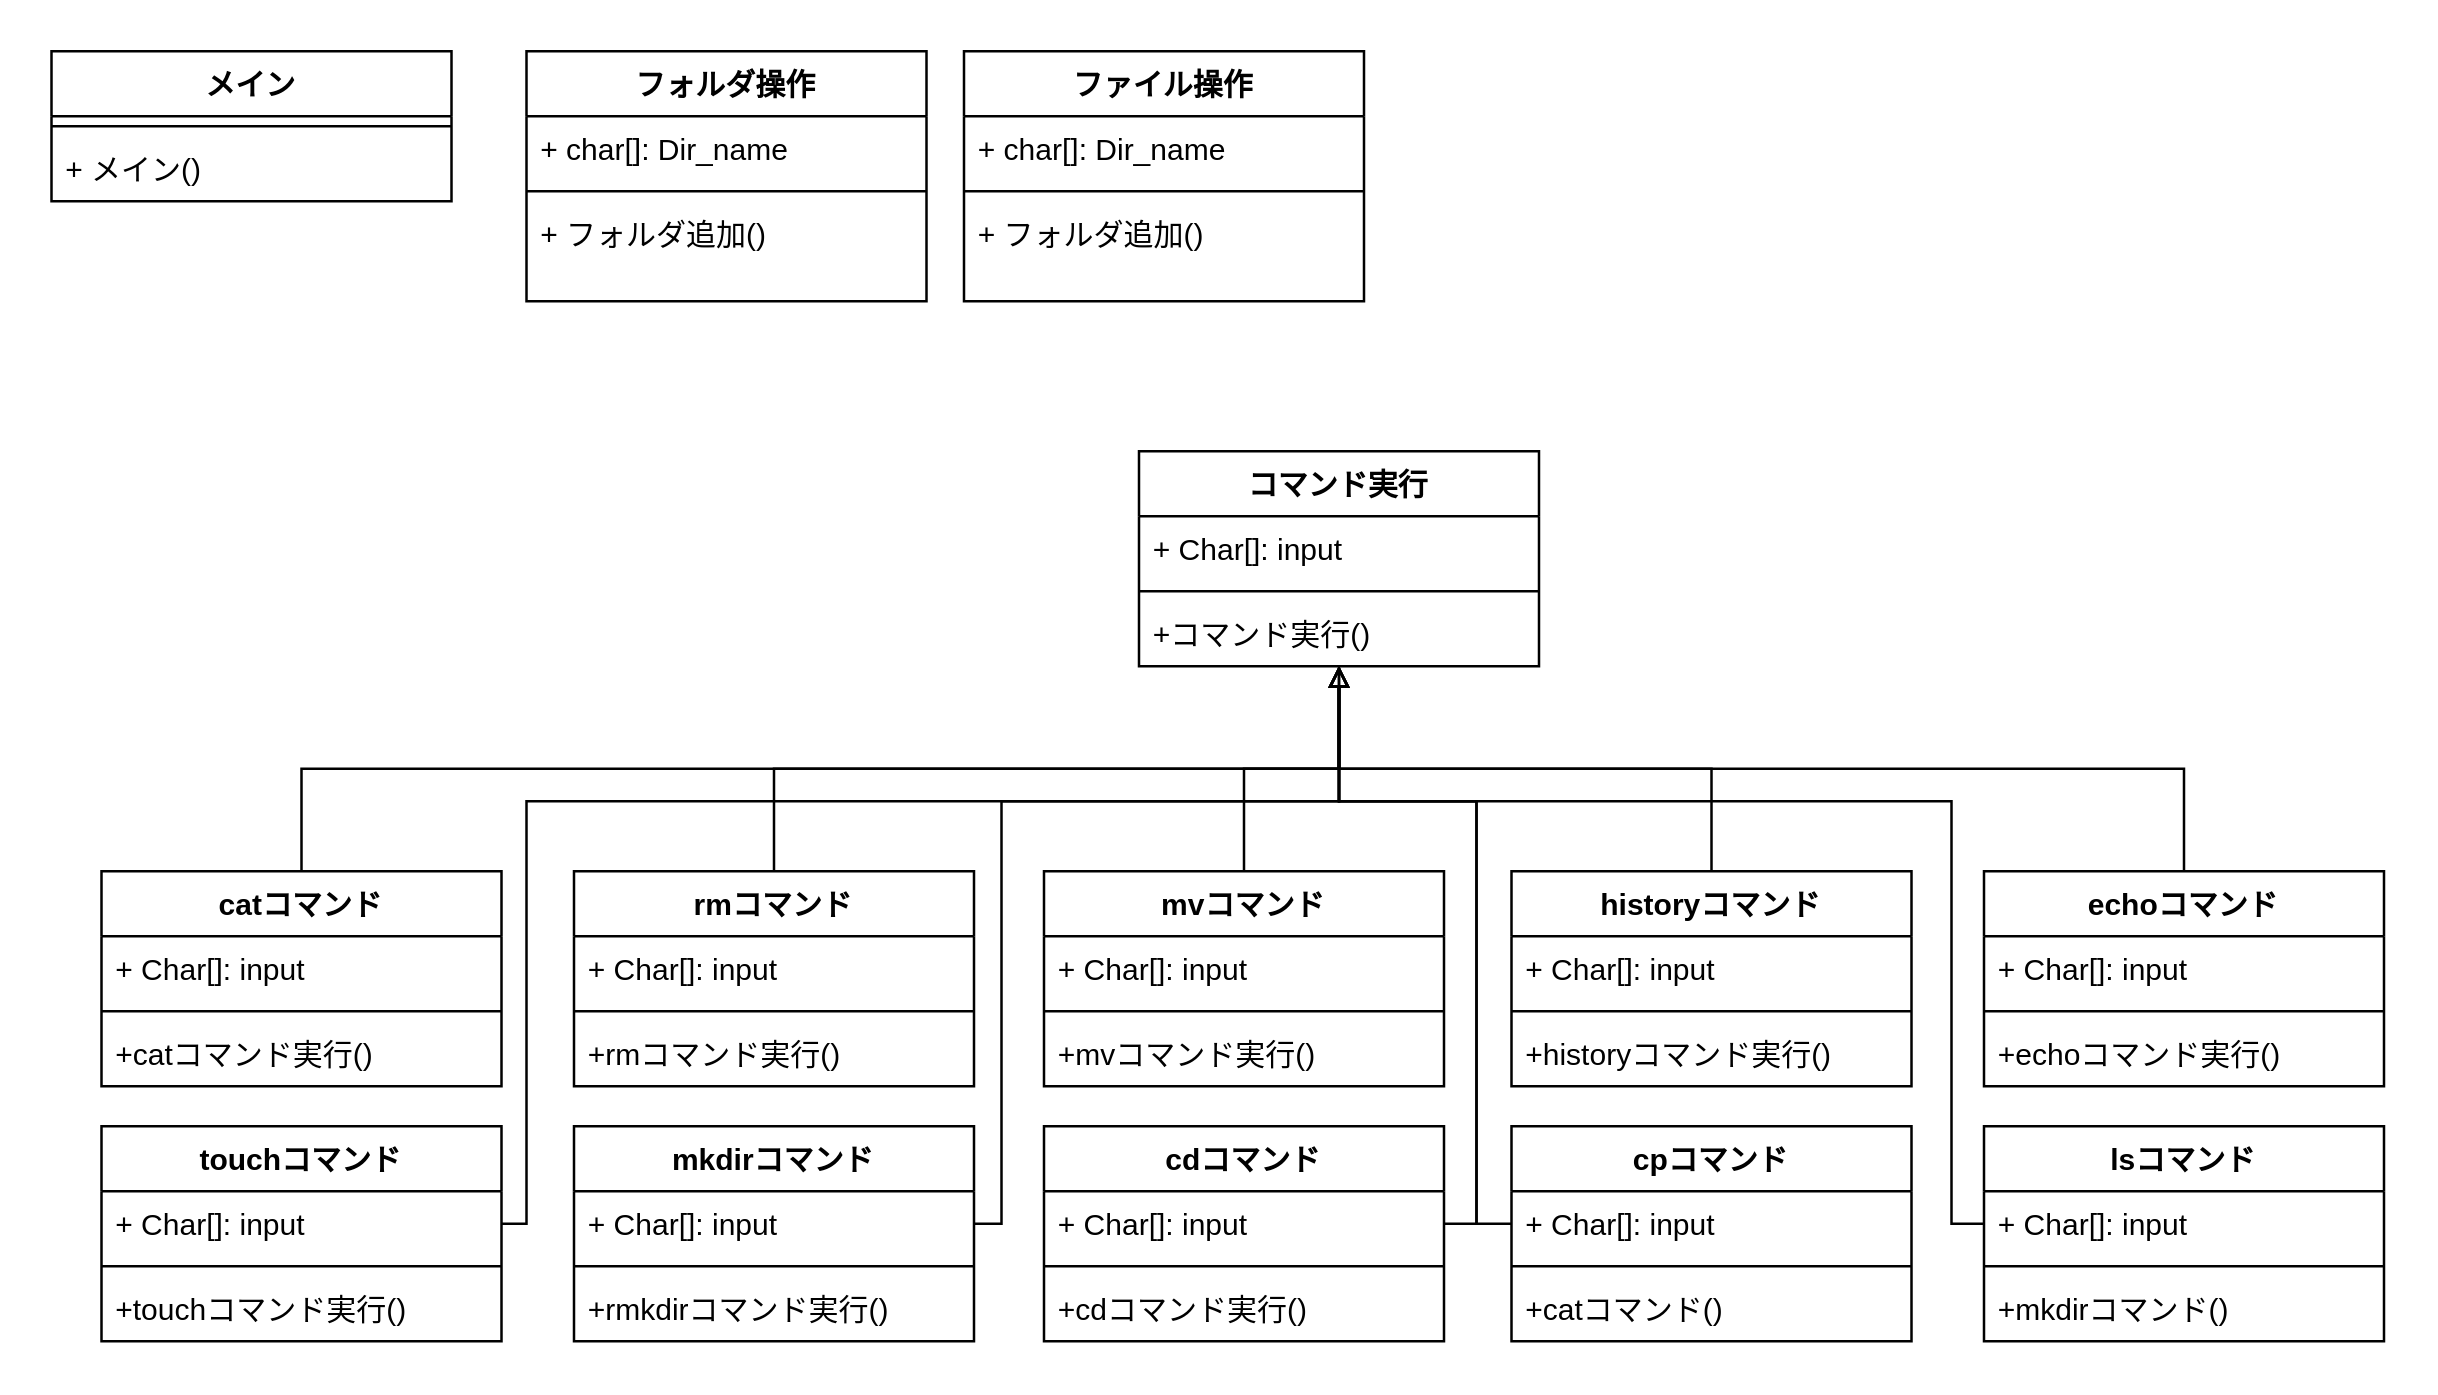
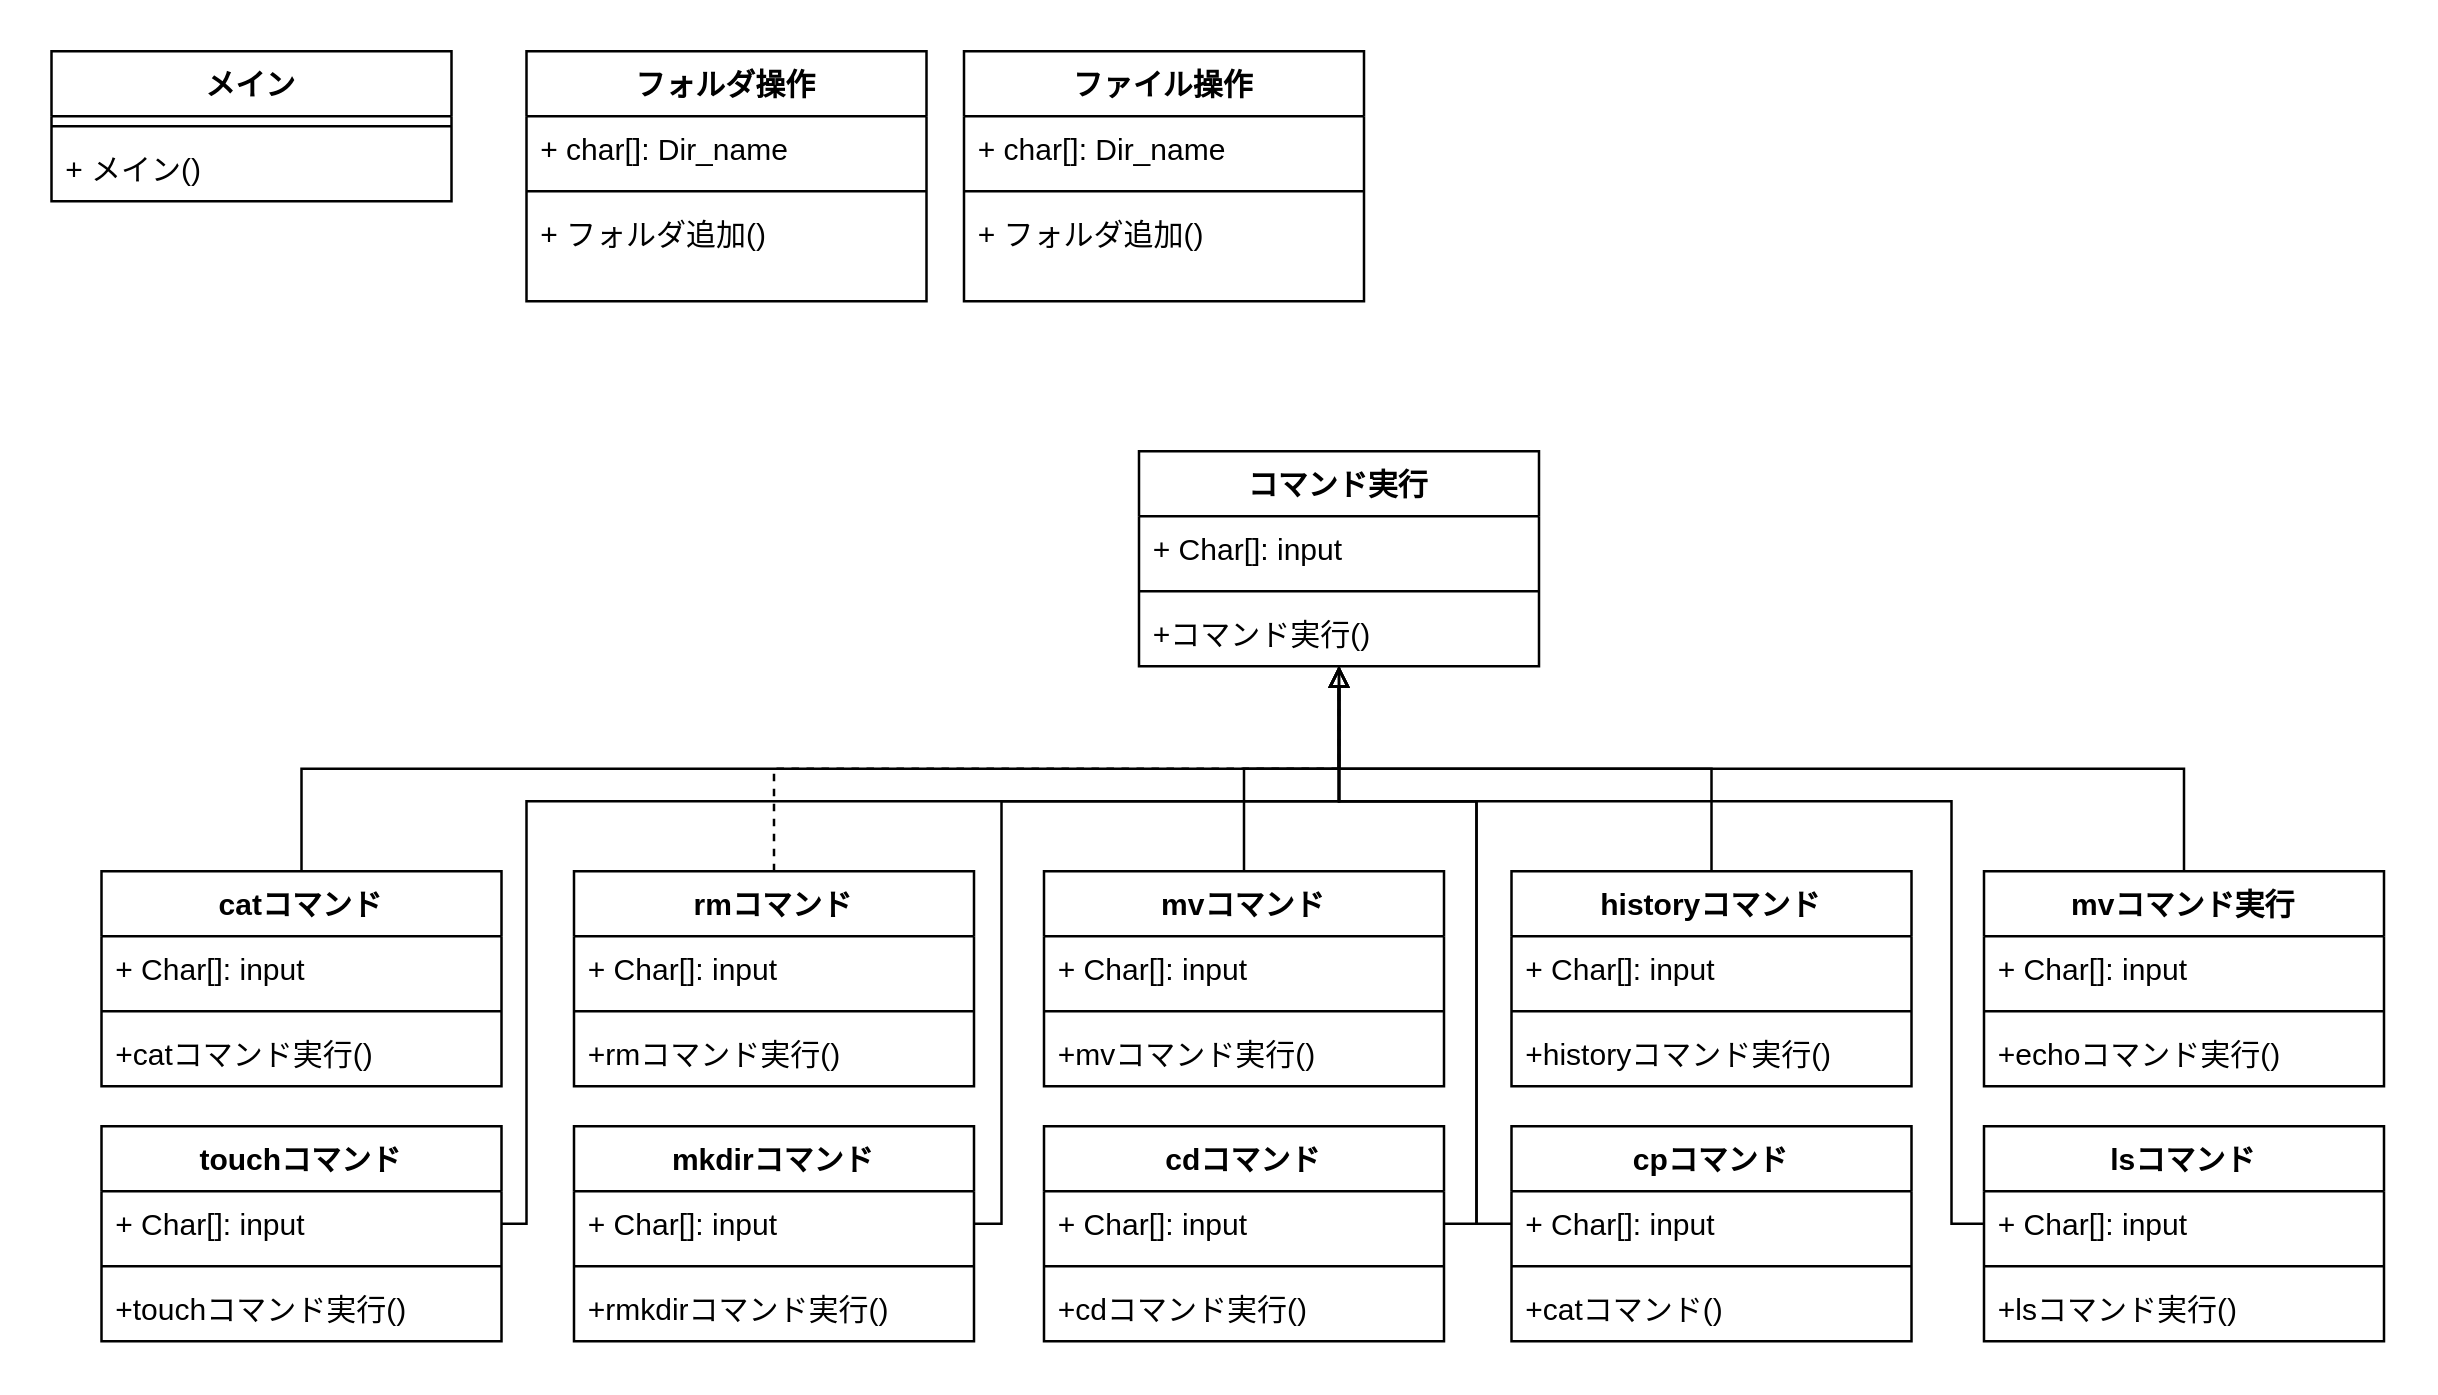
edge "rmコマンド" -> "コマンド実行": style solid -> dashed
node "echoコマンド": label "echoコマンド" -> "mvコマンド実行"
node "+mkdirコマンド()": label "+mkdirコマンド()" -> "+lsコマンド実行()"
